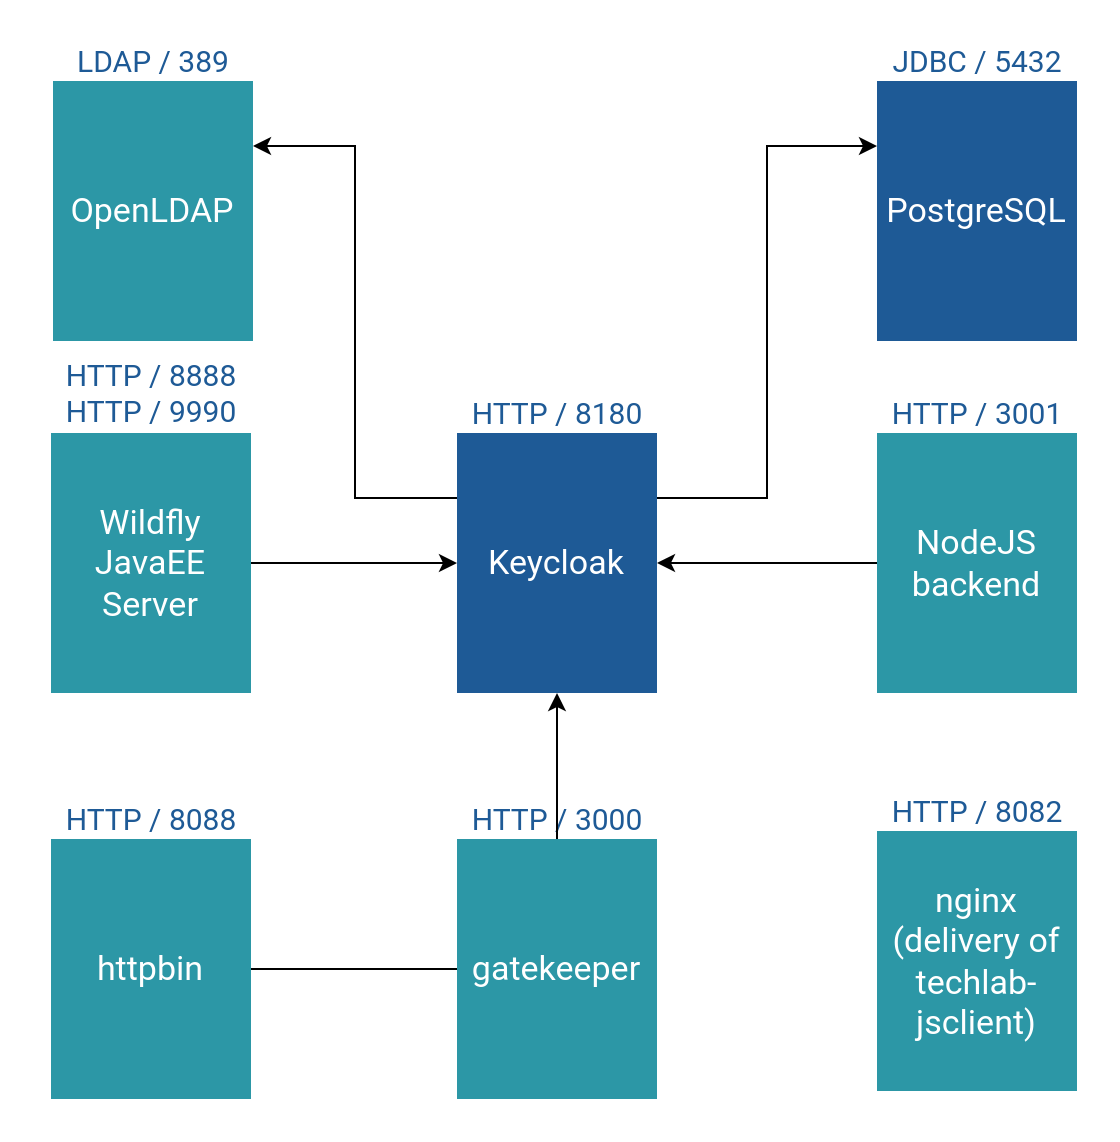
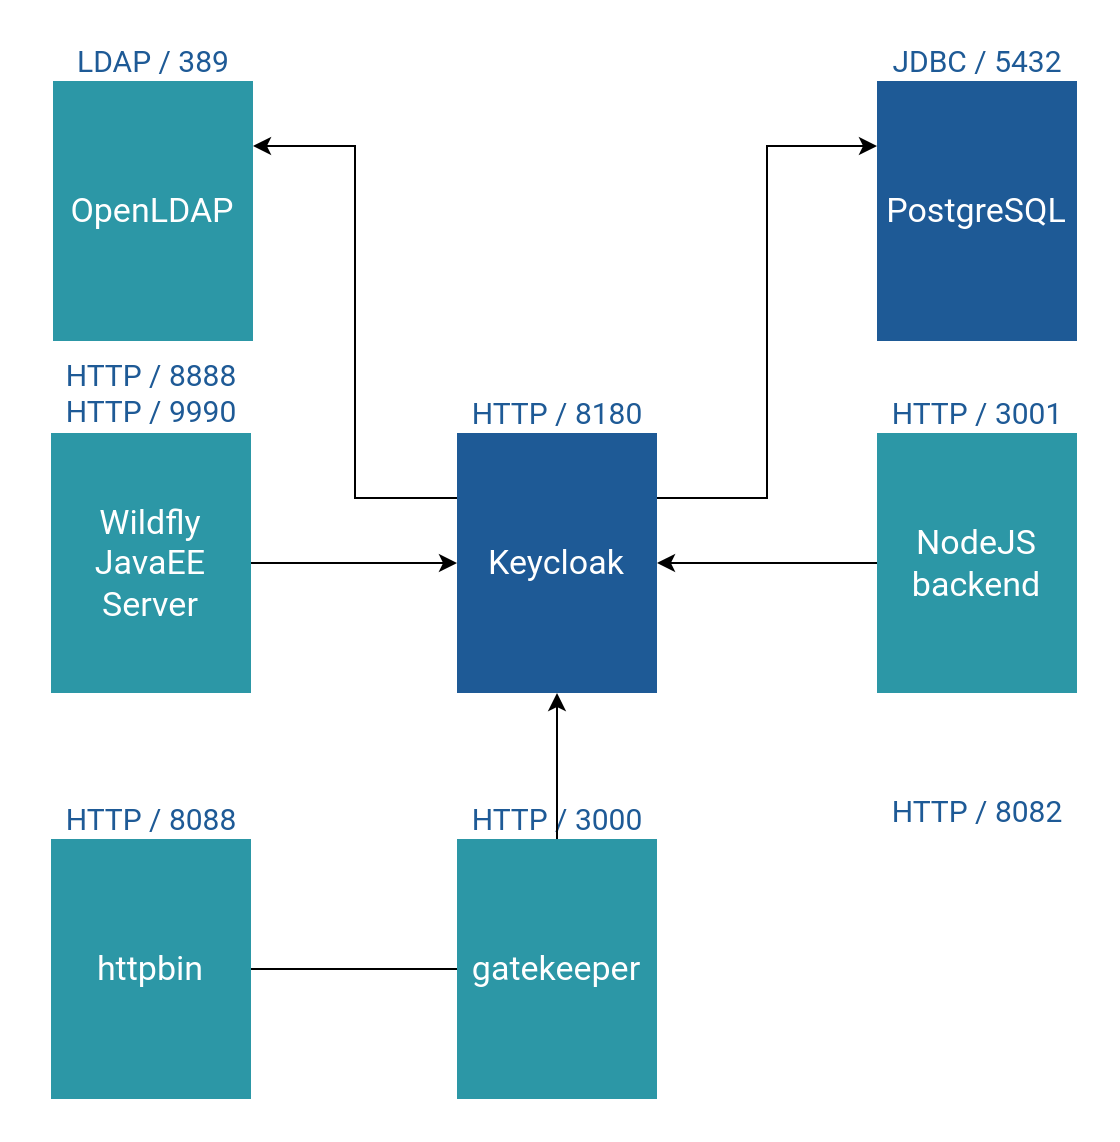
node "nginx (delivery of techlab-jsclient)": removed
